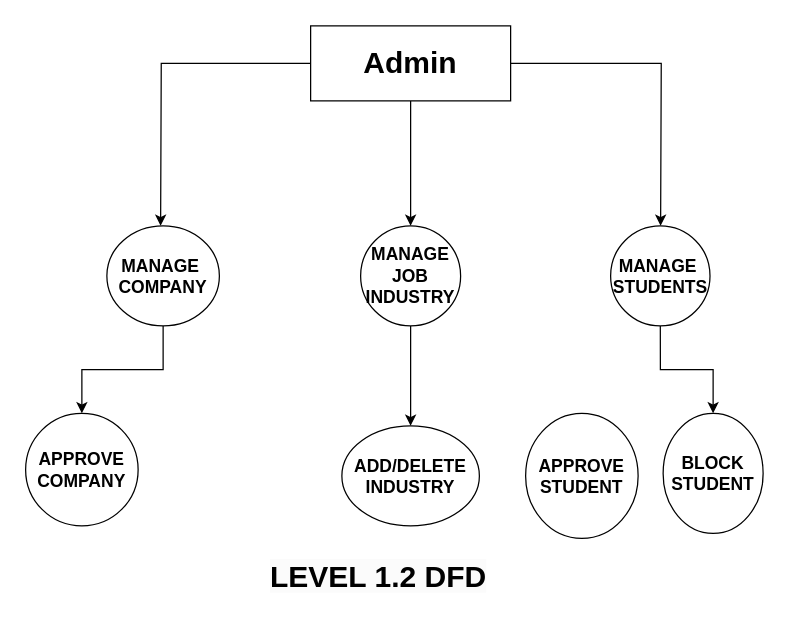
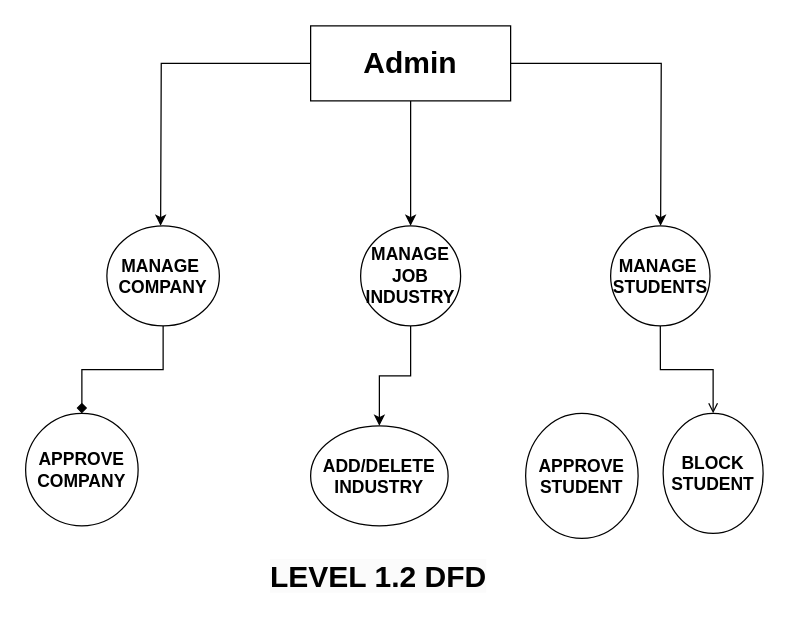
edge "MANAGE COMPANY" -> "APPROVE COMPANY": arrowhead classic -> diamond
edge "MANAGE STUDENTS" -> "BLOCK STUDENT": arrowhead classic -> open
node "ADD/DELETE INDUSTRY": moved (411, 476) -> (379, 476)
